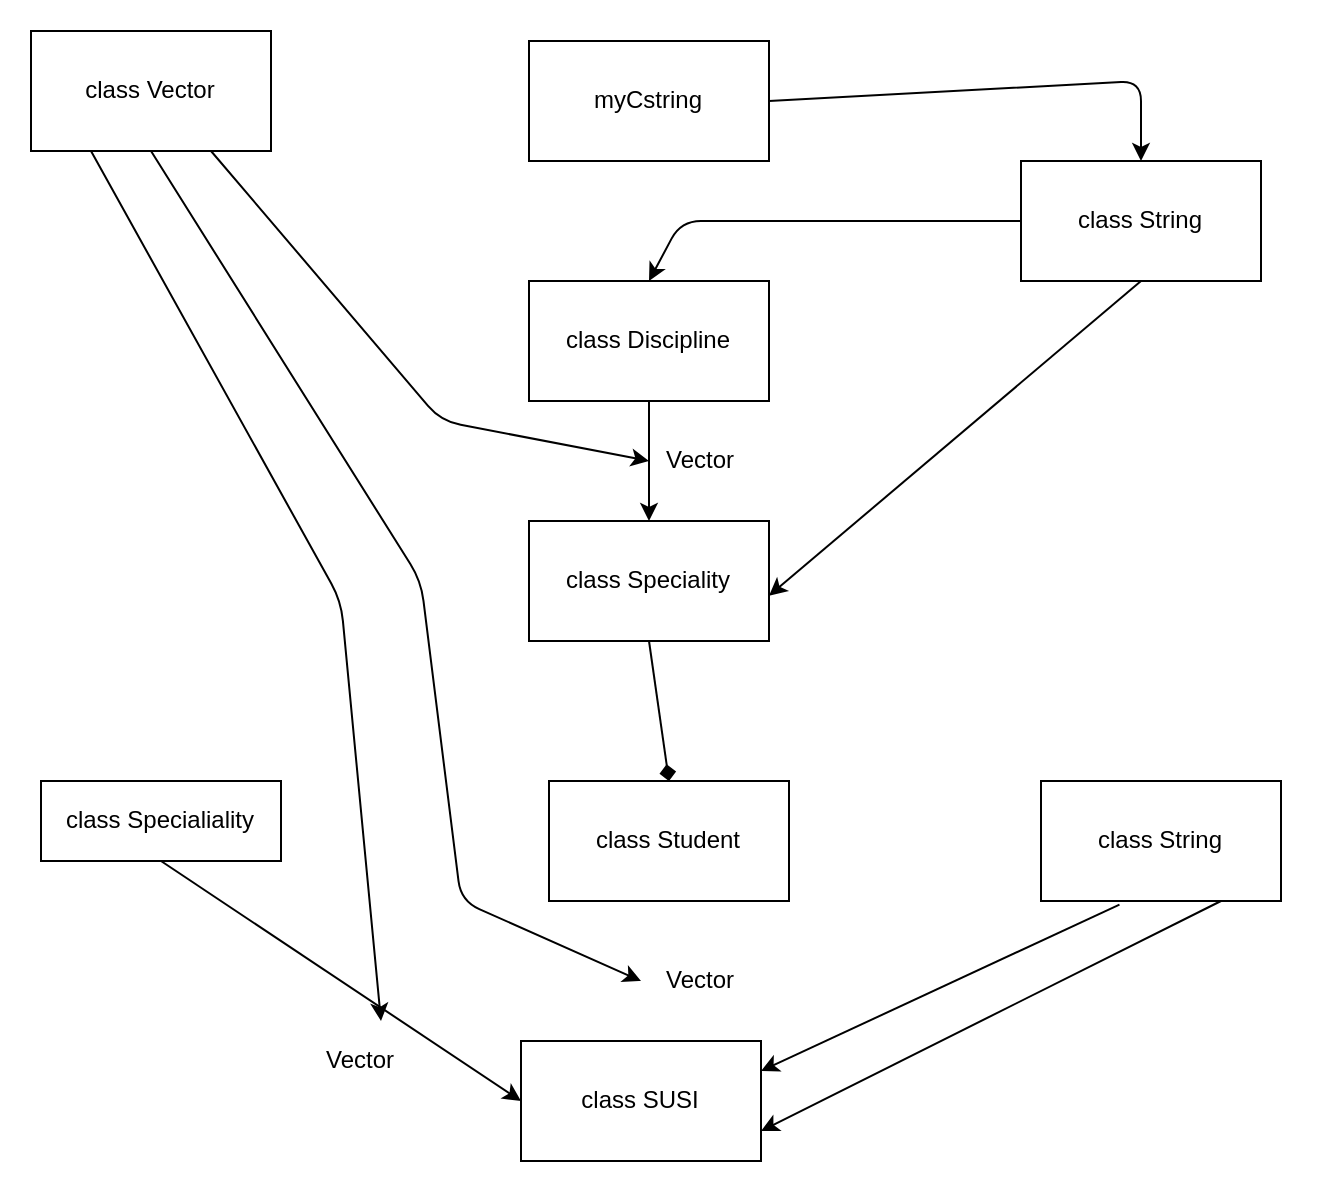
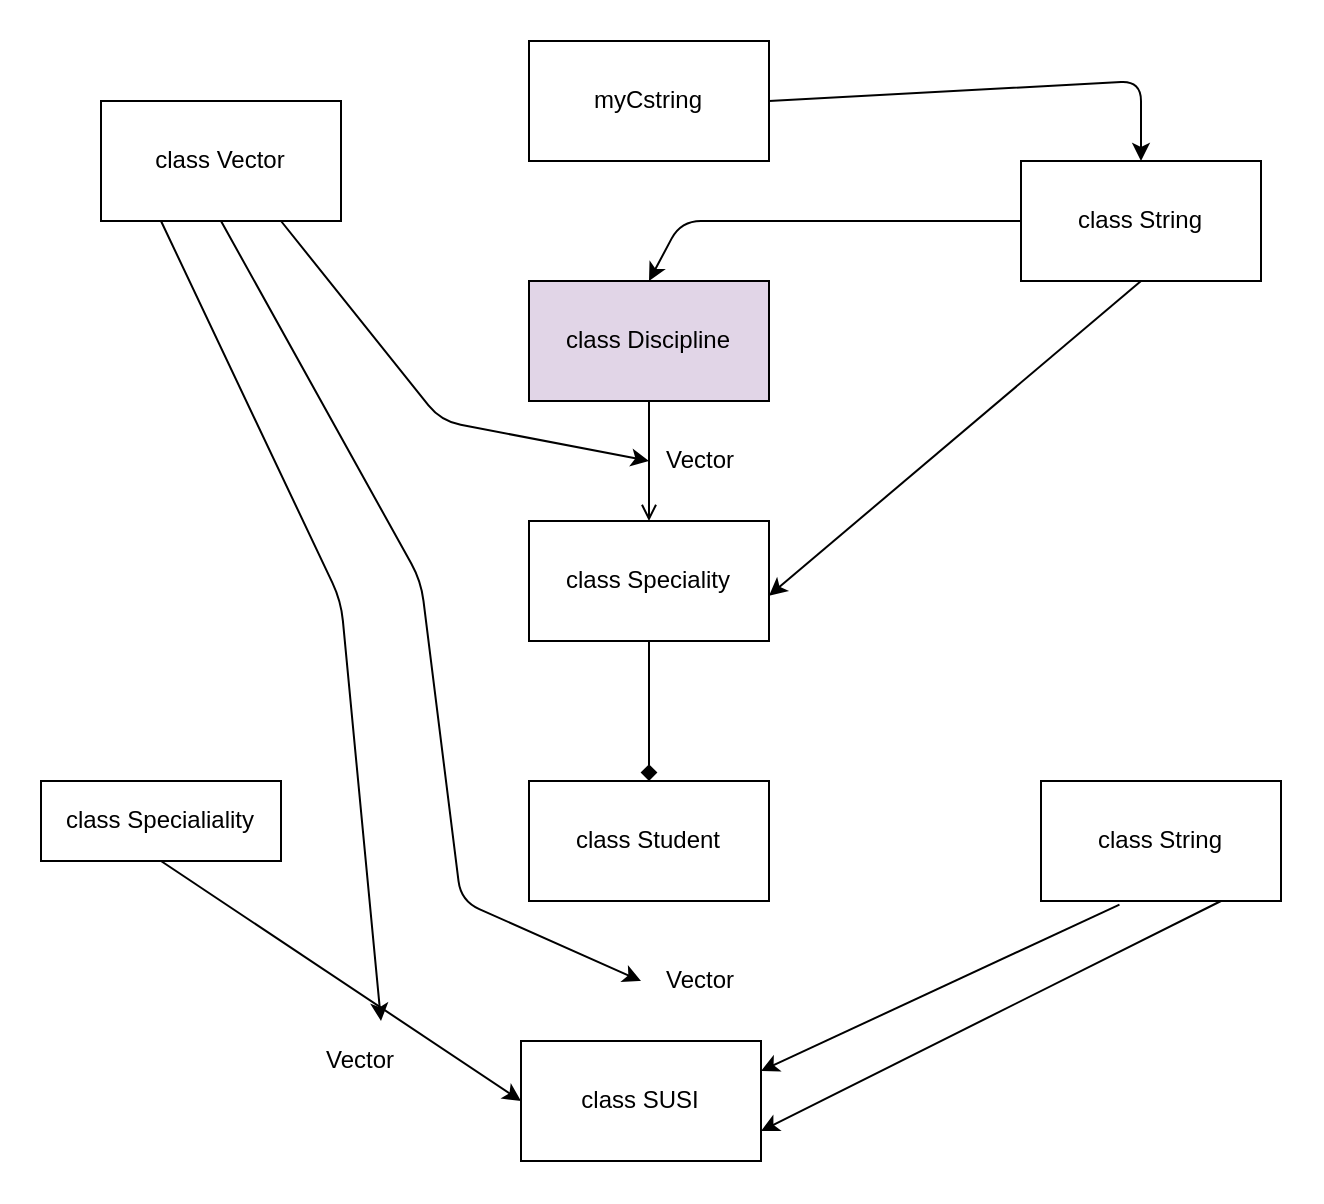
node "class Vector": moved (151, 91) -> (221, 161)
node "class Discipline": fillcolor #ffffff -> #e1d5e7
edge "class Discipline" -> "class Speciality": arrowhead classic -> open
node "class Student": moved (669, 841) -> (649, 841)
